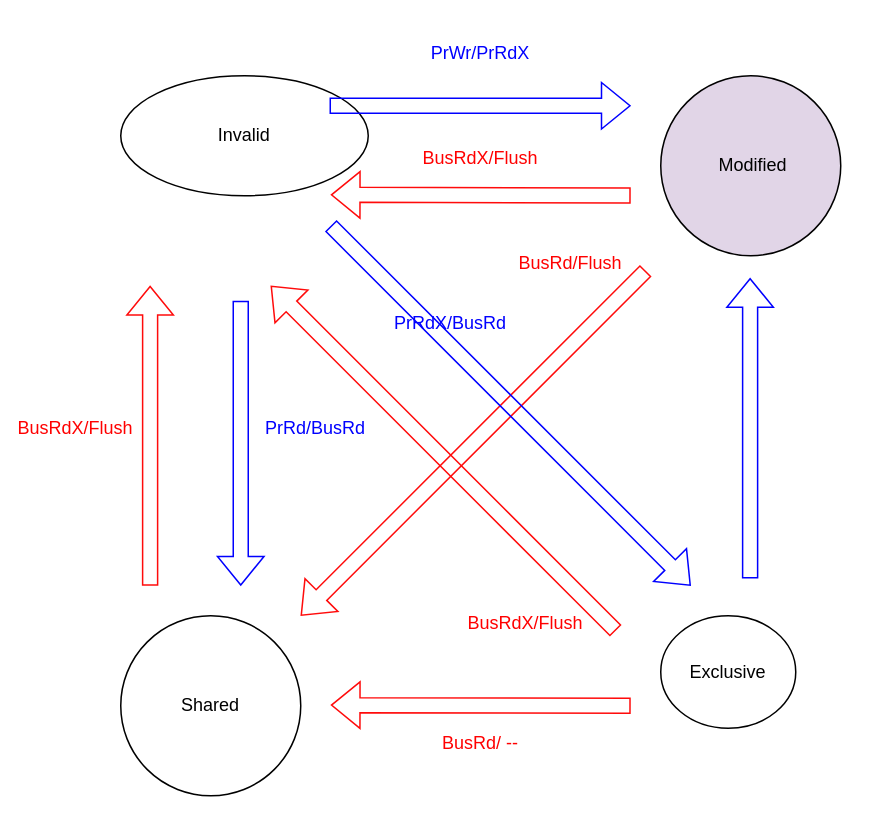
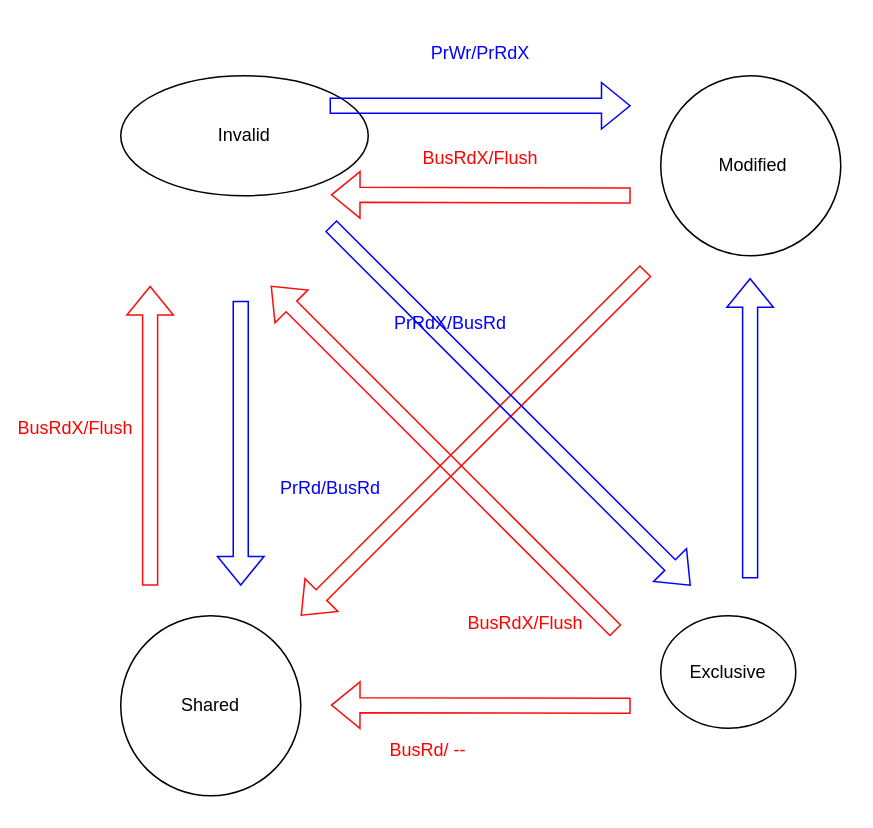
node "Modified": fillcolor #e1d5e7 -> #ffffff
node "BusRd/Flush": removed
node "PrRd/BusRd": moved (316, 428) -> (331, 488)
node "BusRd/ --": moved (481, 743) -> (428, 751)
